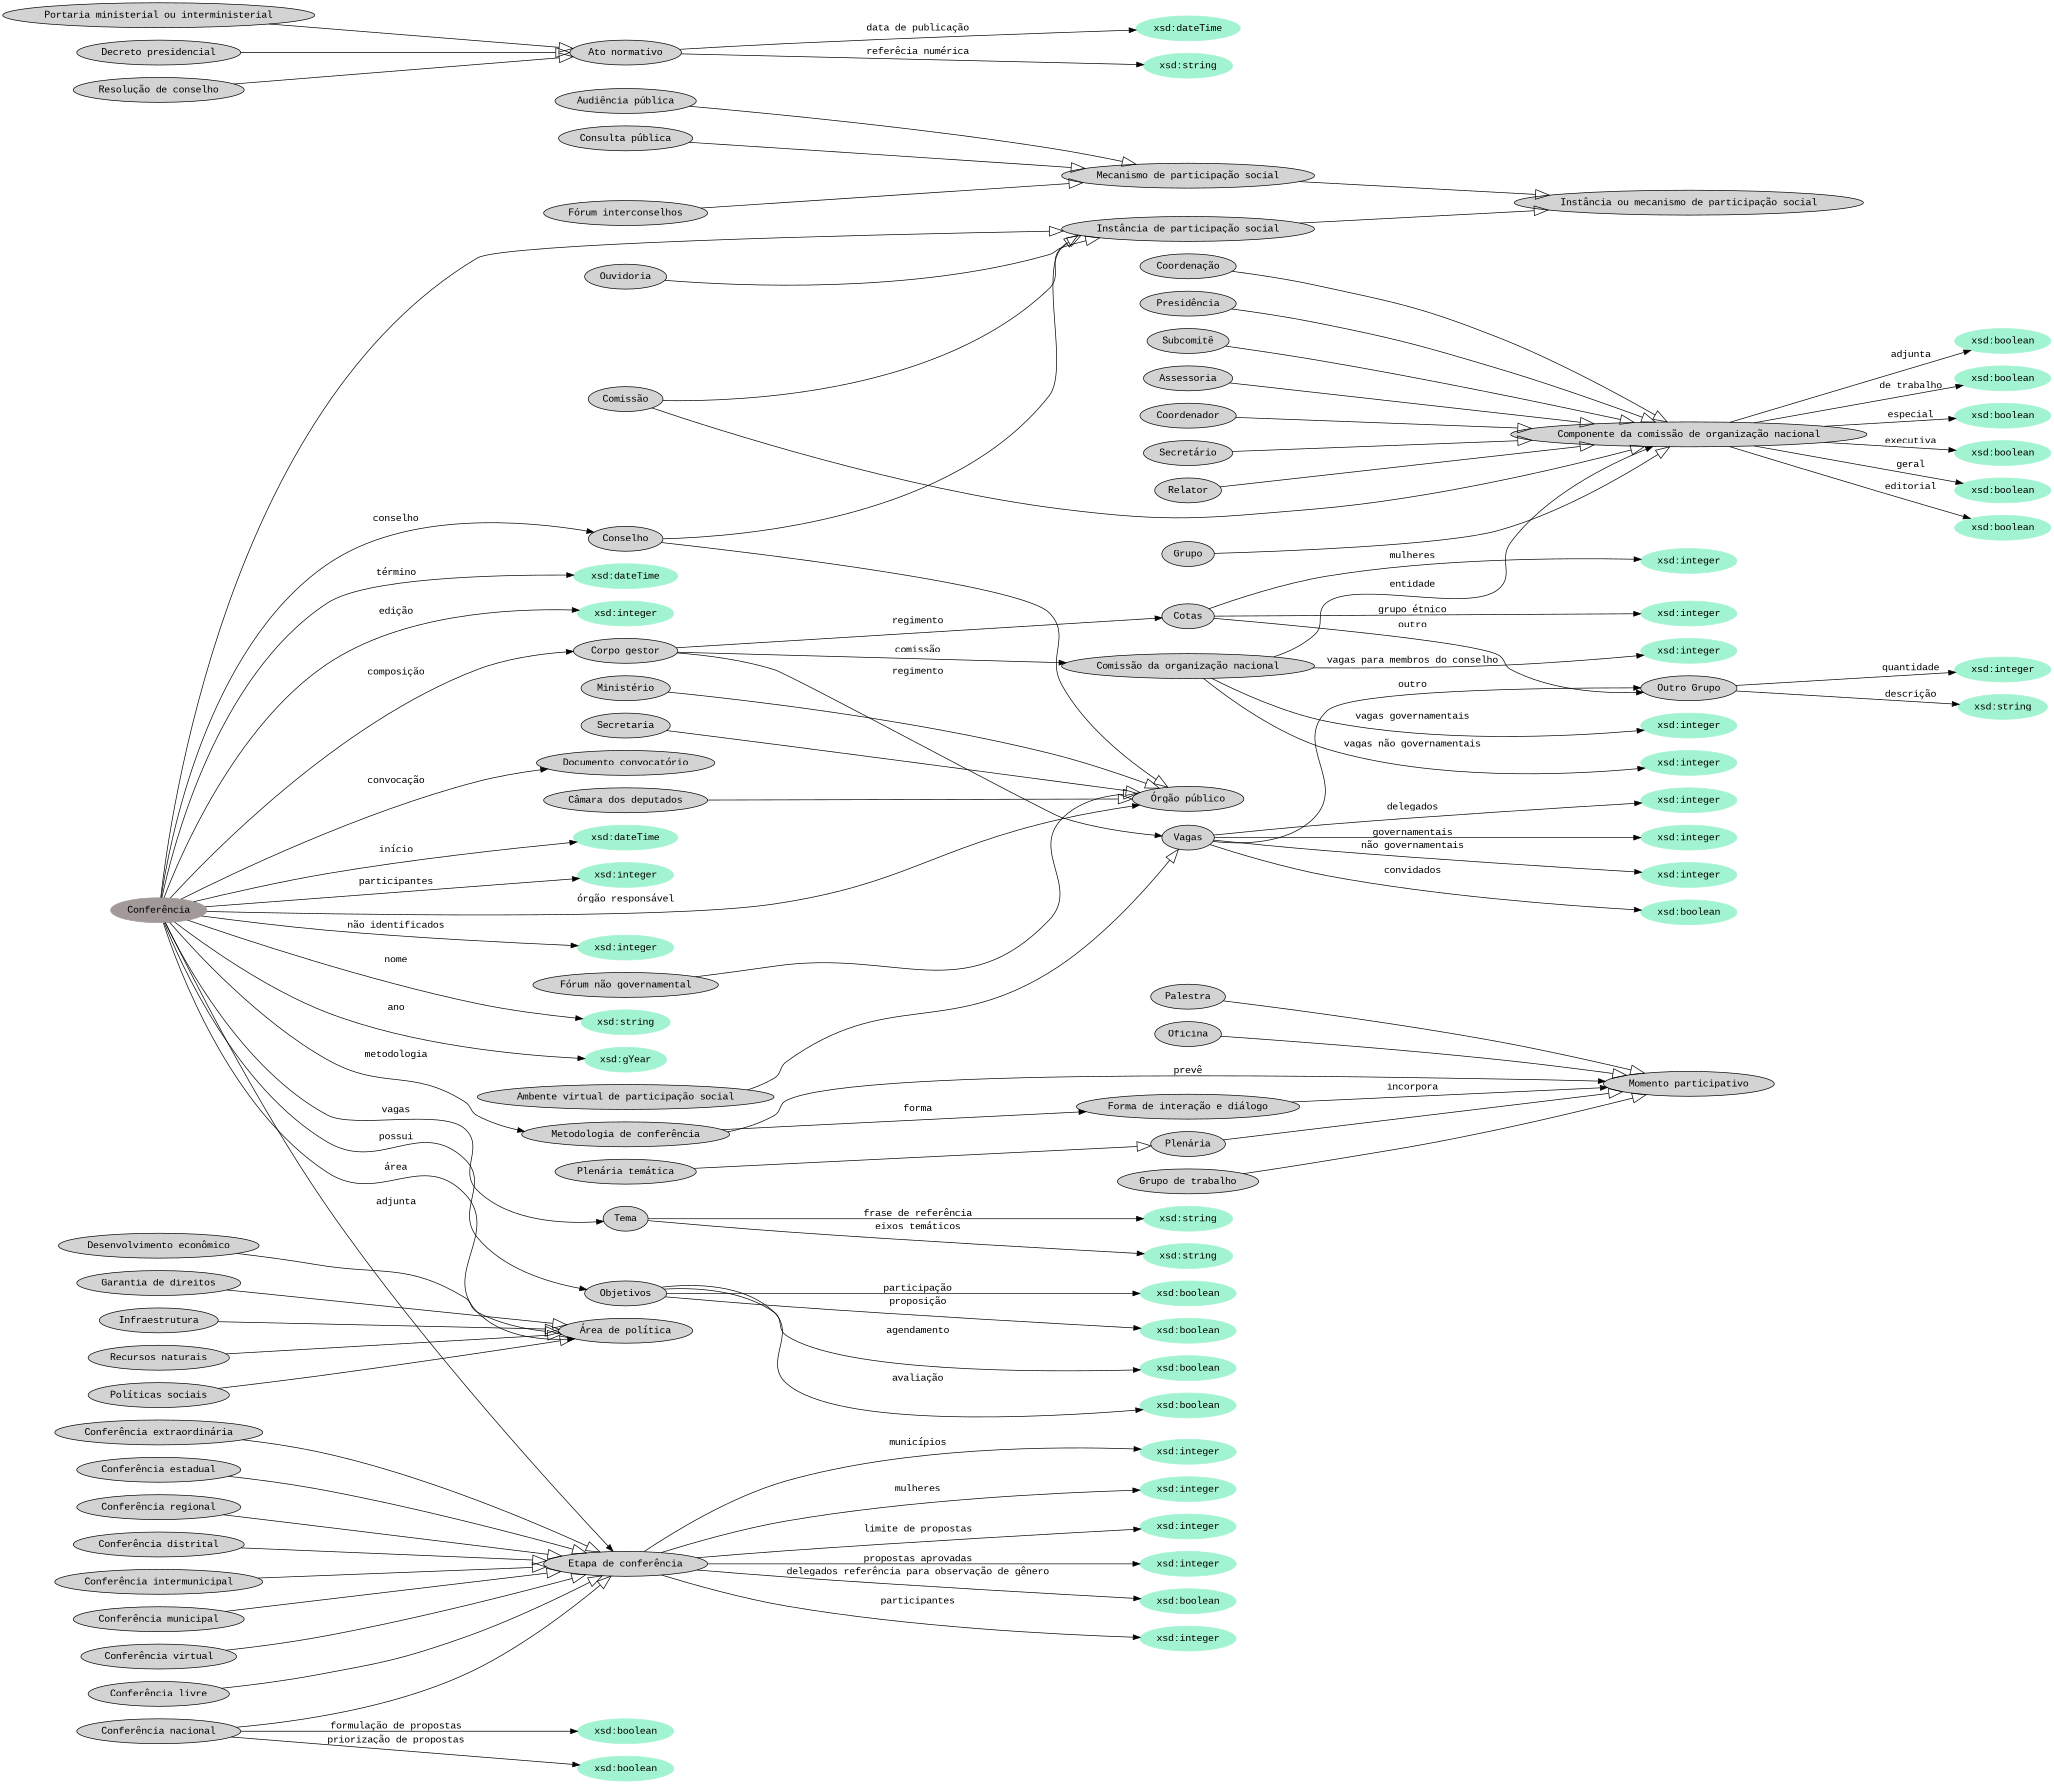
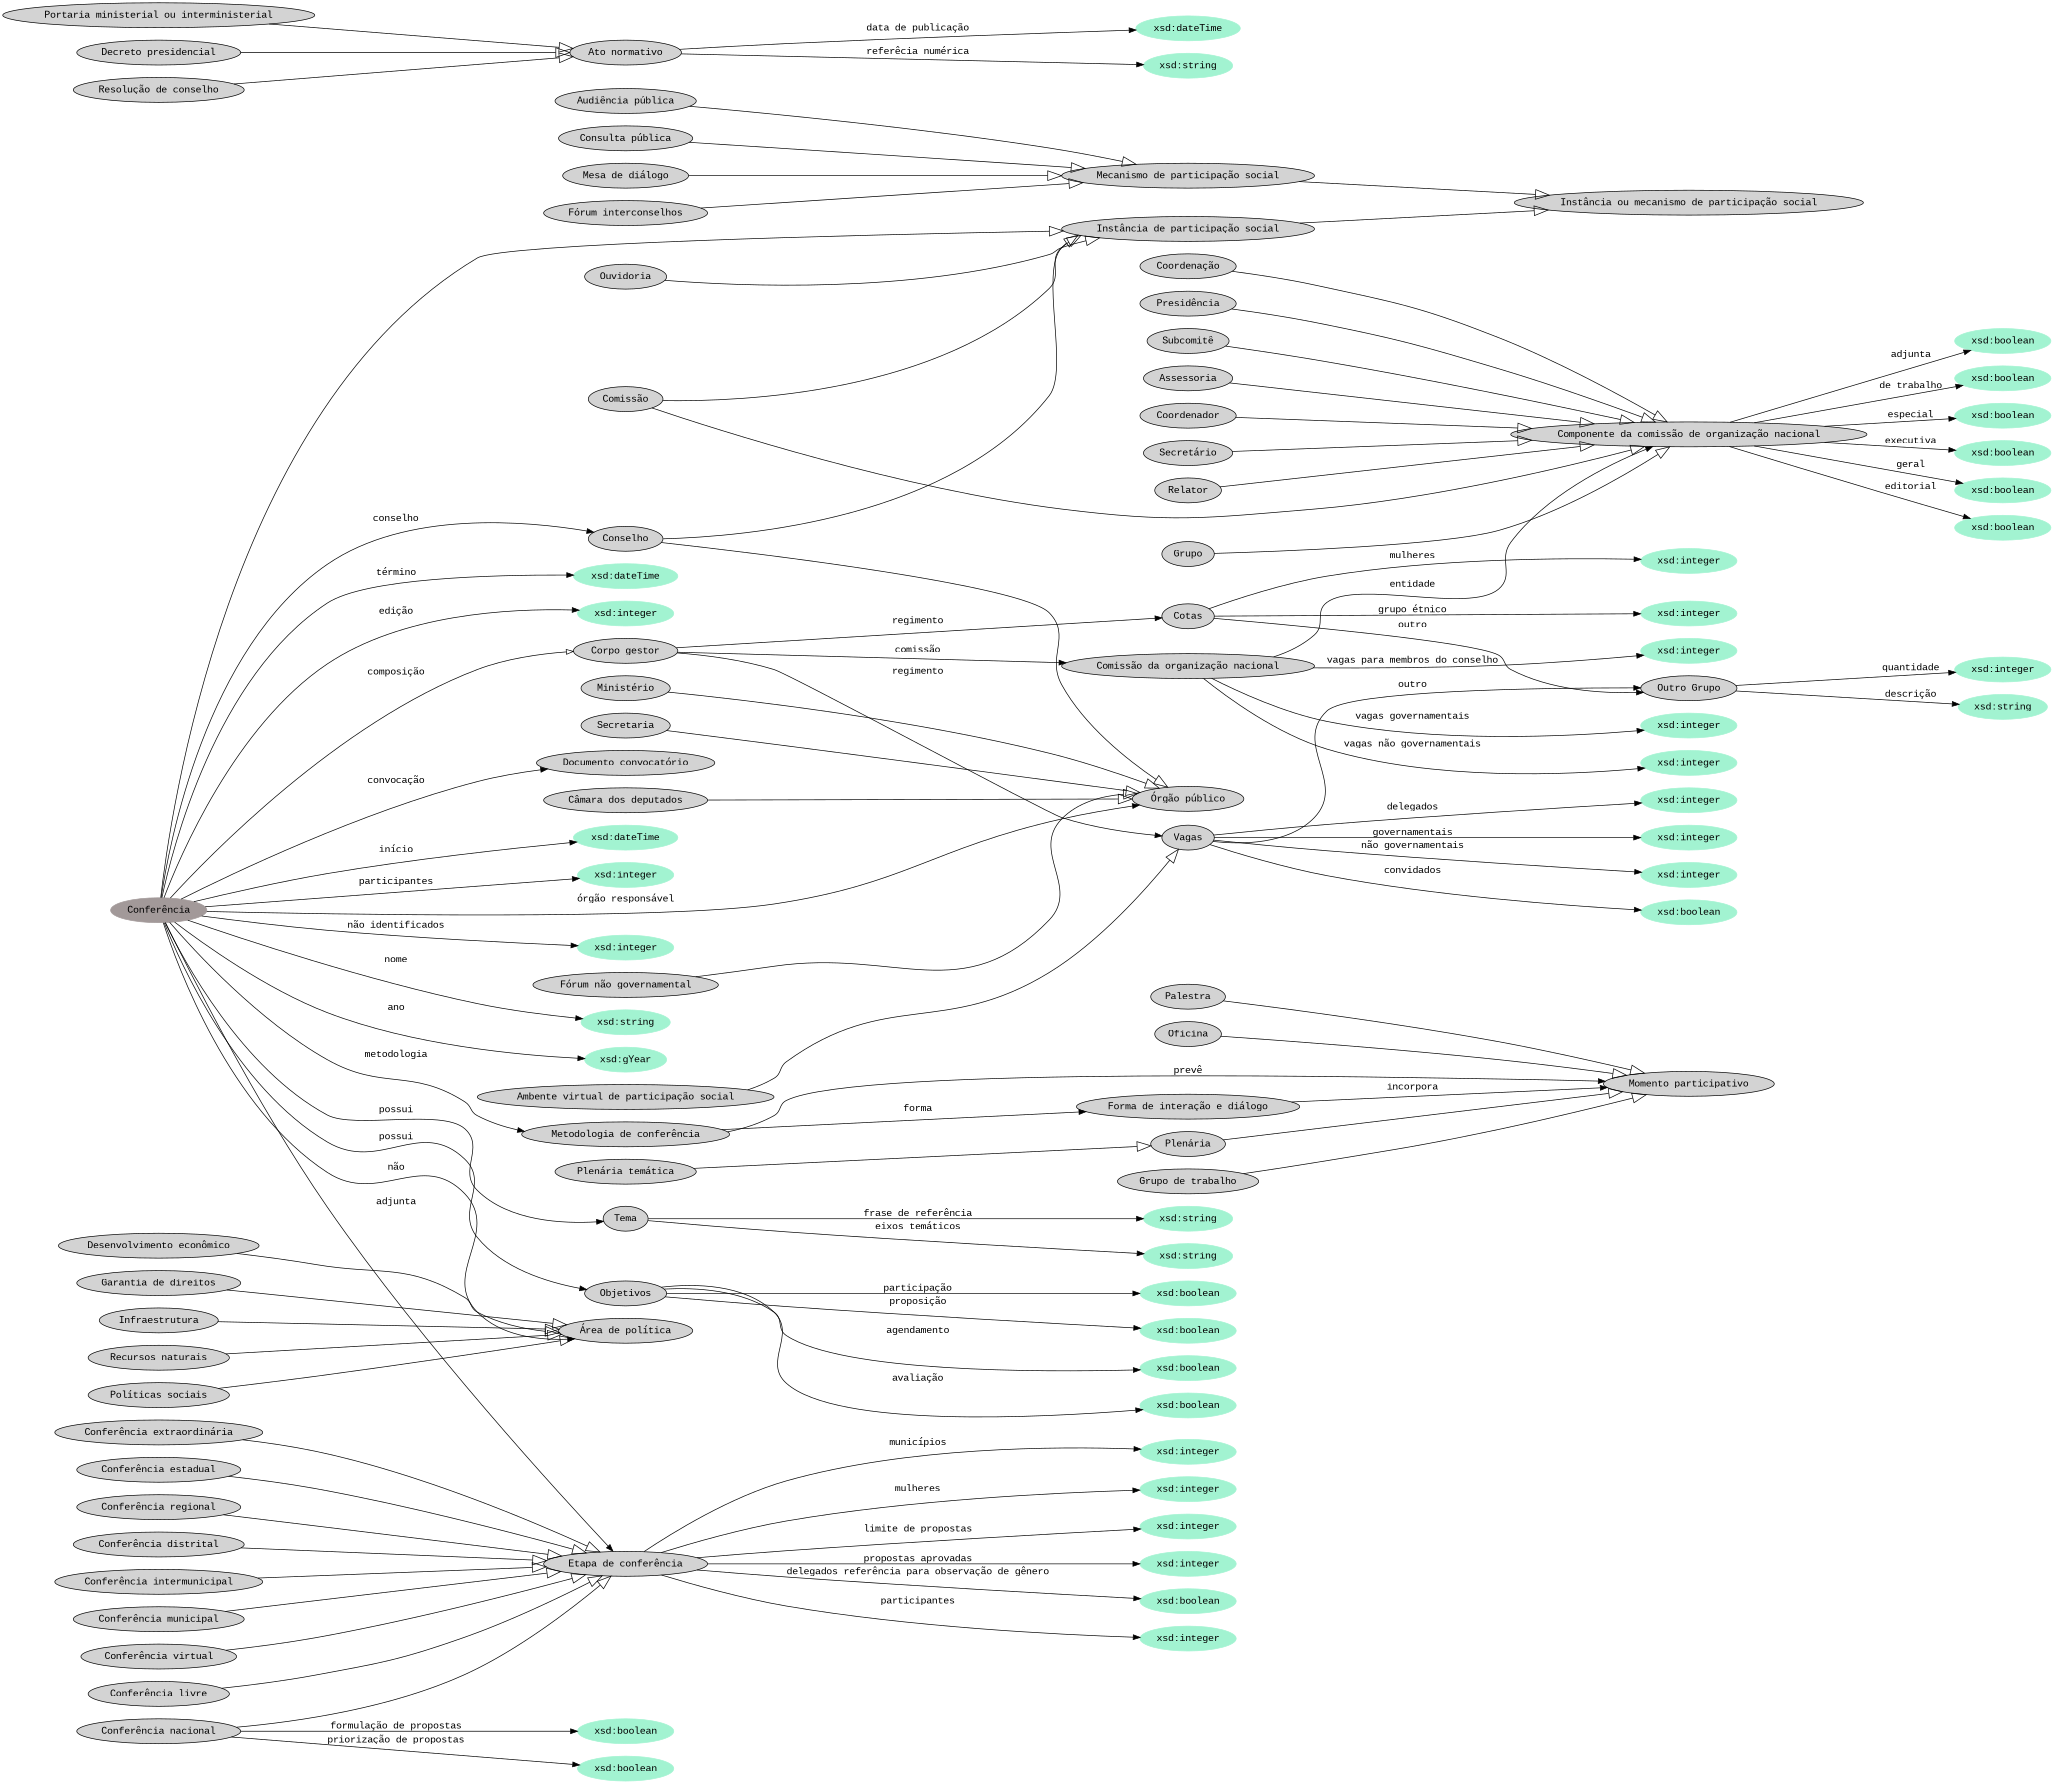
node "Mesa de diálogo": added
edge "Conferência" -> "Corpo gestor": arrowhead normal -> empty
edge "Conferência" -> "Tema": label "vagas" -> "possui"
edge "Conferência" -> "Área de política": label "área" -> "não"
